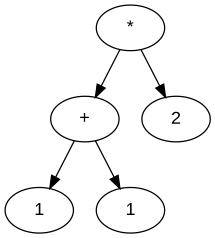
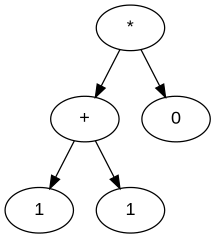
node "2": label "2" -> "0"
